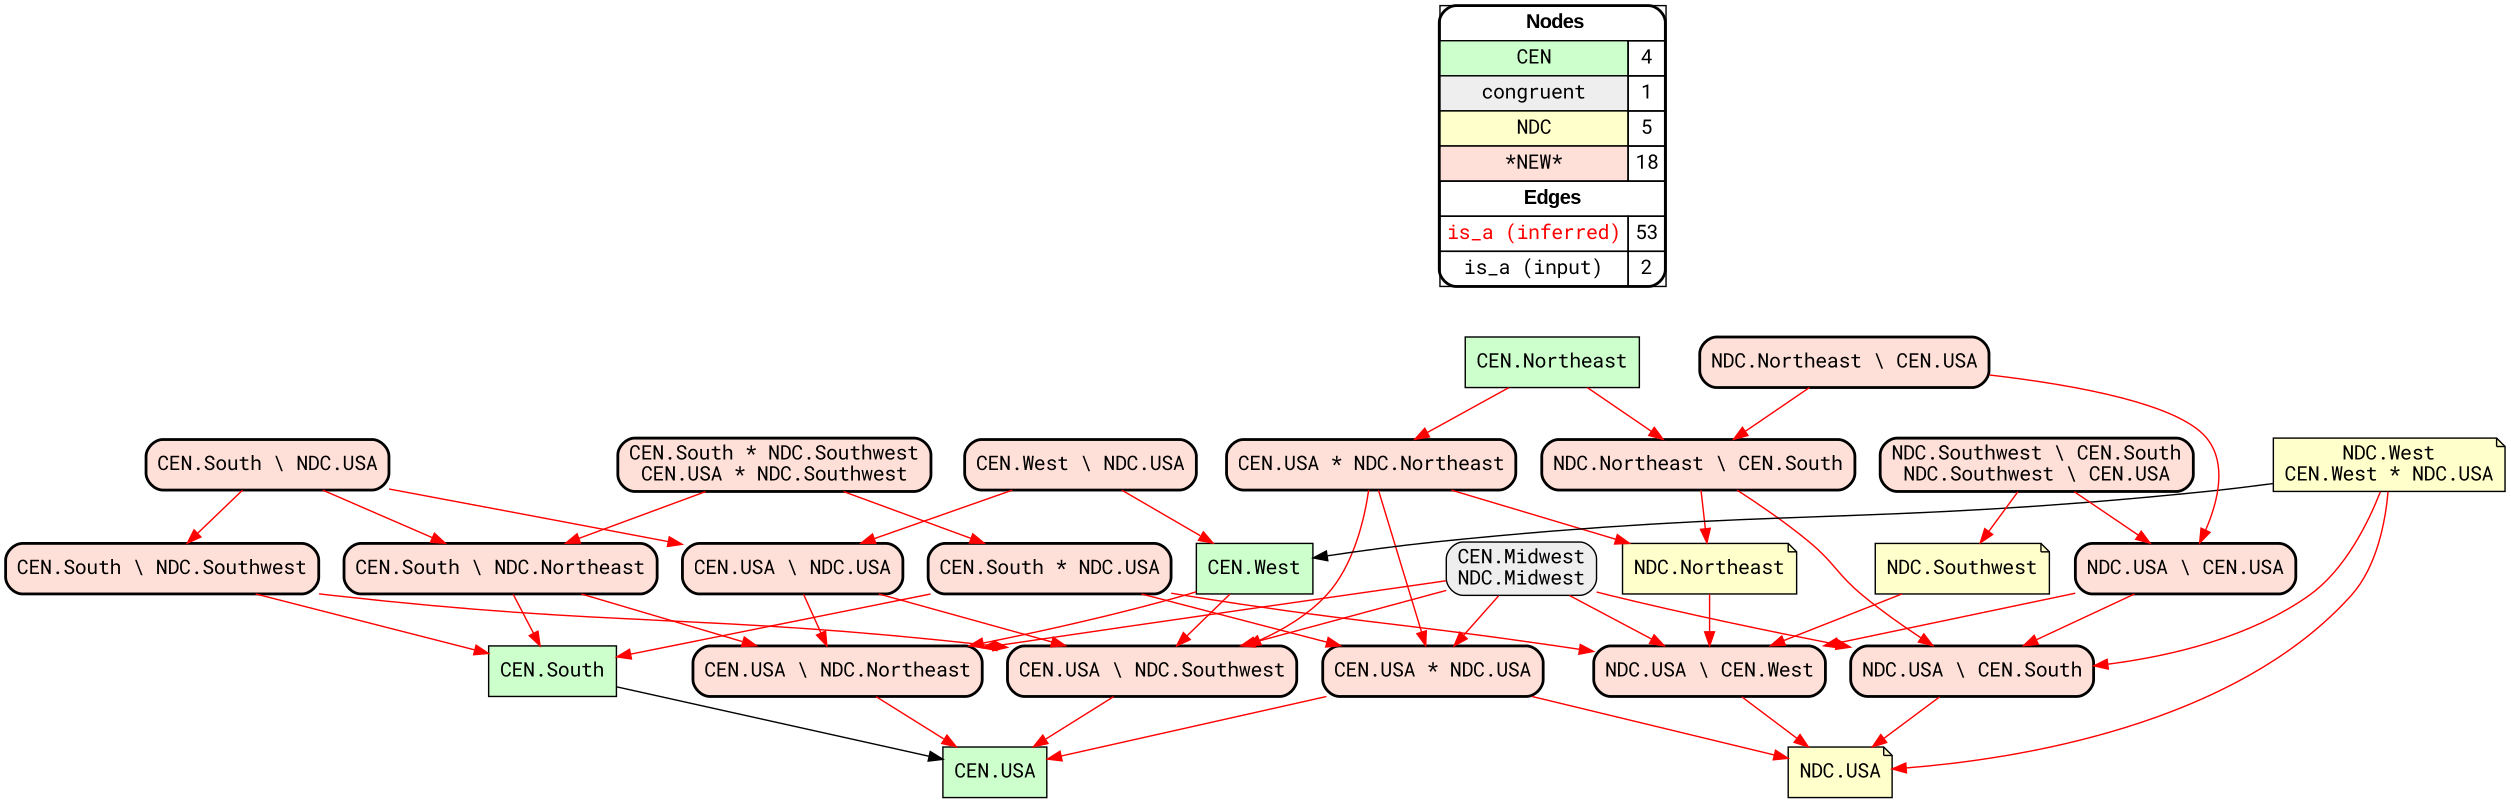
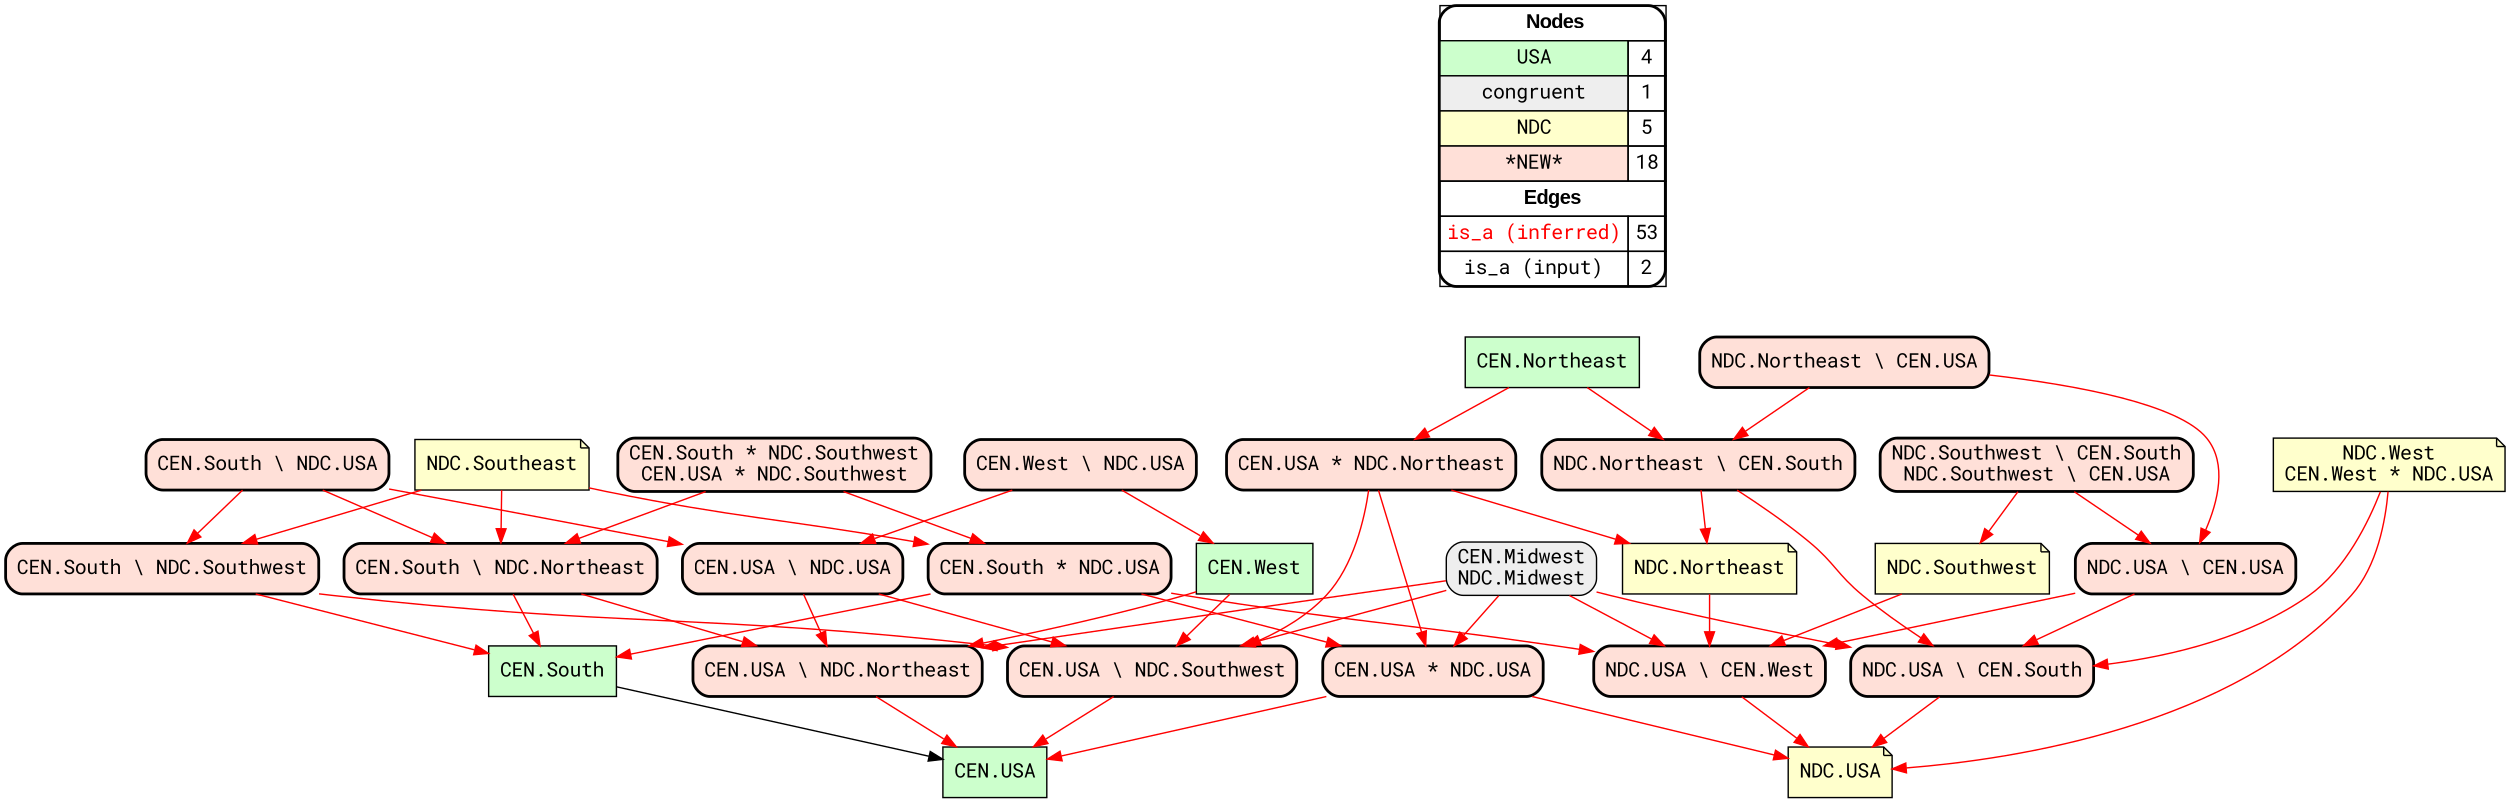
node "Nodes": text "CEN" -> "USA"
node "NDC.Southeast": added
edge "NDC.West CEN.West * NDC.USA" -> "CEN.West": removed
